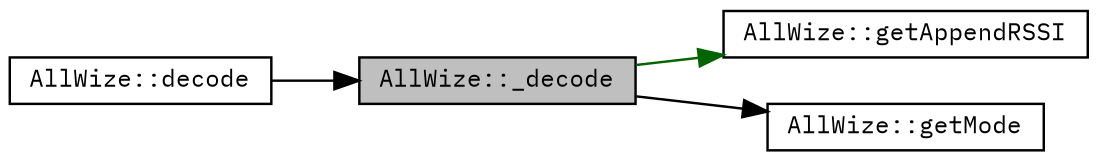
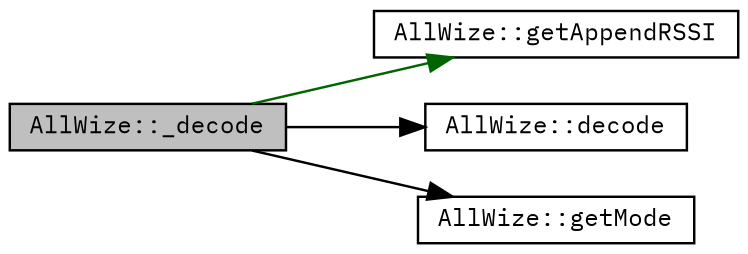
edge "AllWize::decode" -> "AllWize::_decode": reversed
